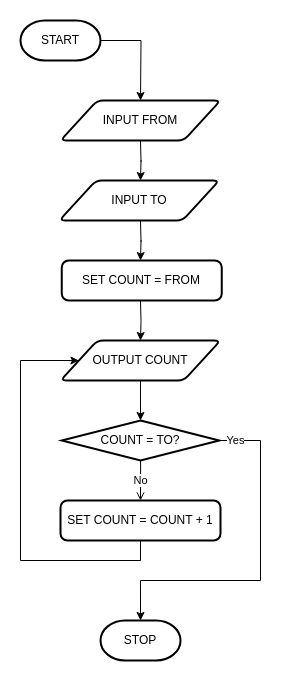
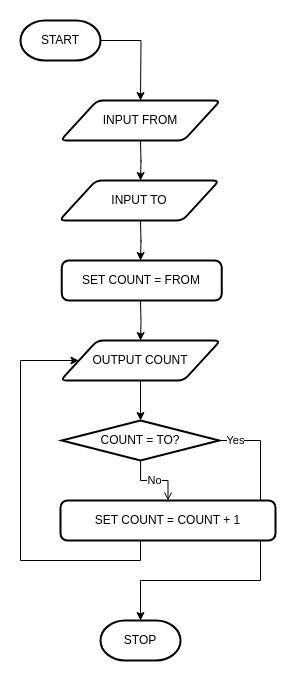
node "SET COUNT = COUNT + 1": size 160x40 -> 215x40
